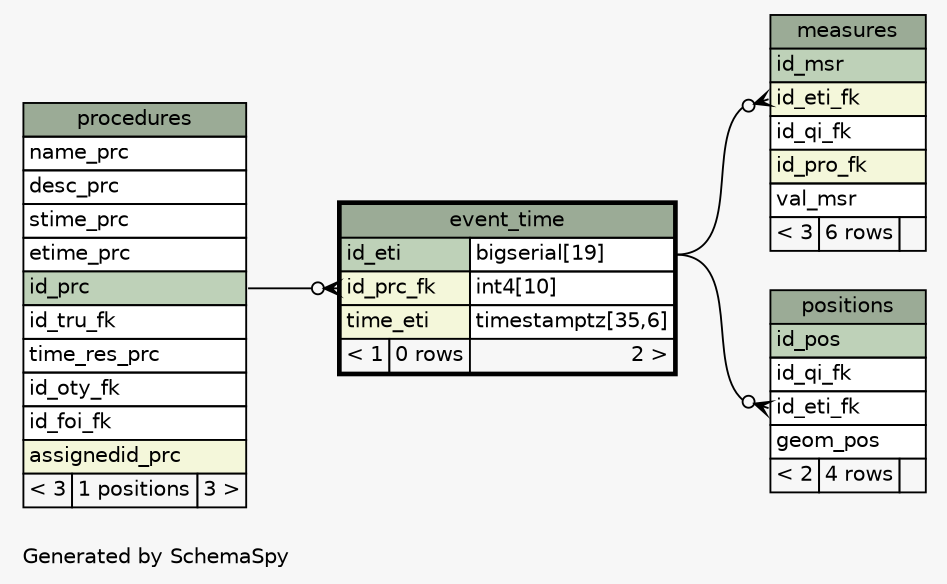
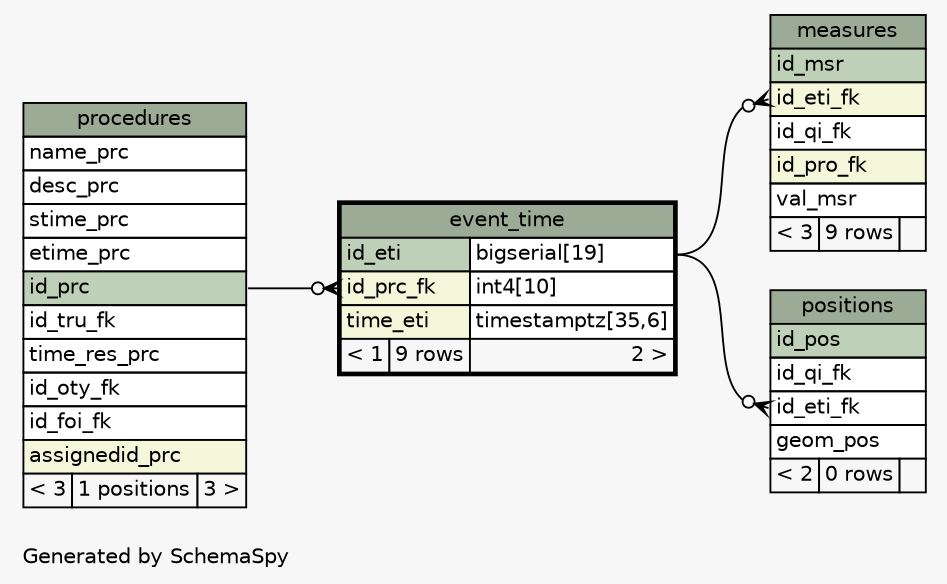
node "measures": text "6 rows" -> "9 rows"
node "event_time": text "0 rows" -> "9 rows"
node "positions": text "4 rows" -> "0 rows"
